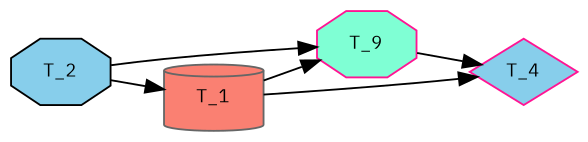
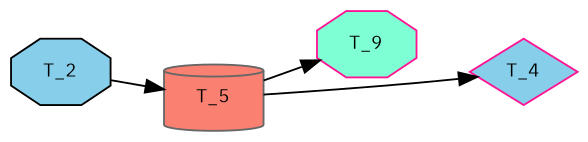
edge "T_2" -> "T_9": removed
edge "T_9" -> "T_4": removed
node "T_1": label "T_1" -> "T_5"
